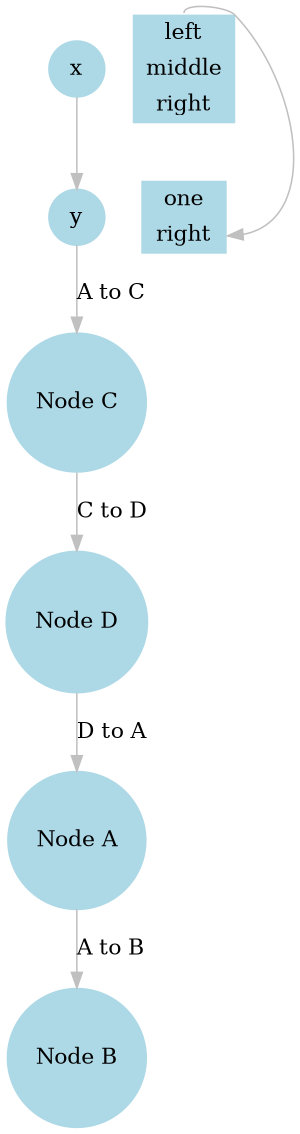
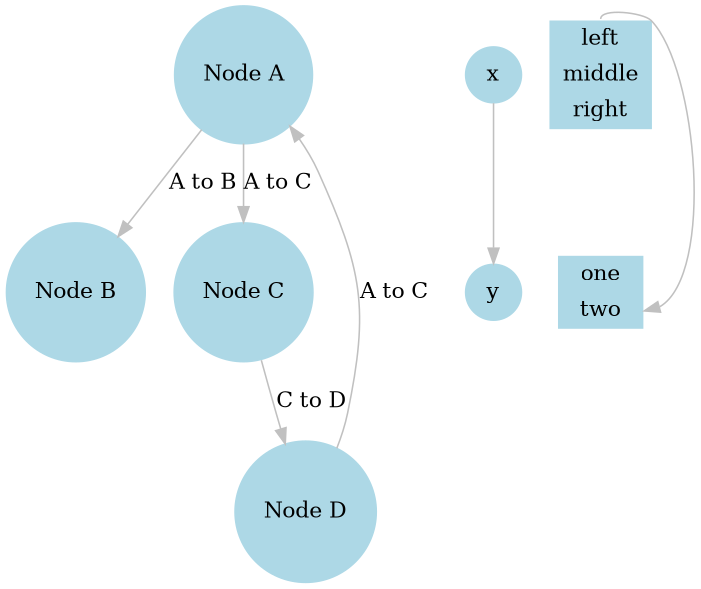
node "one": text "right" -> "two"
edge "y" -> "Node C": now "Node A" -> "Node C"
edge "Node D" -> "Node A": label "D to A" -> "A to C"
